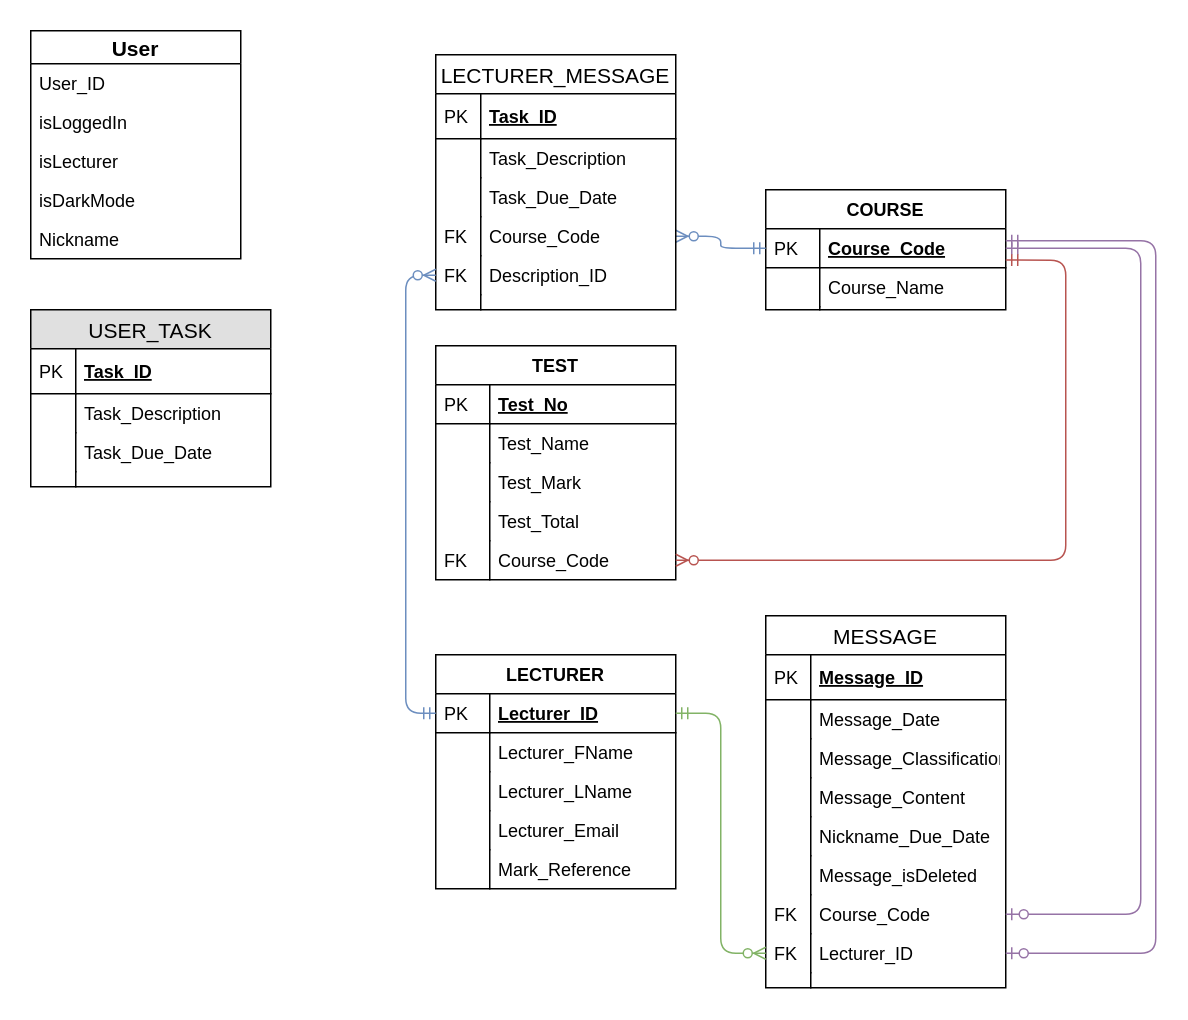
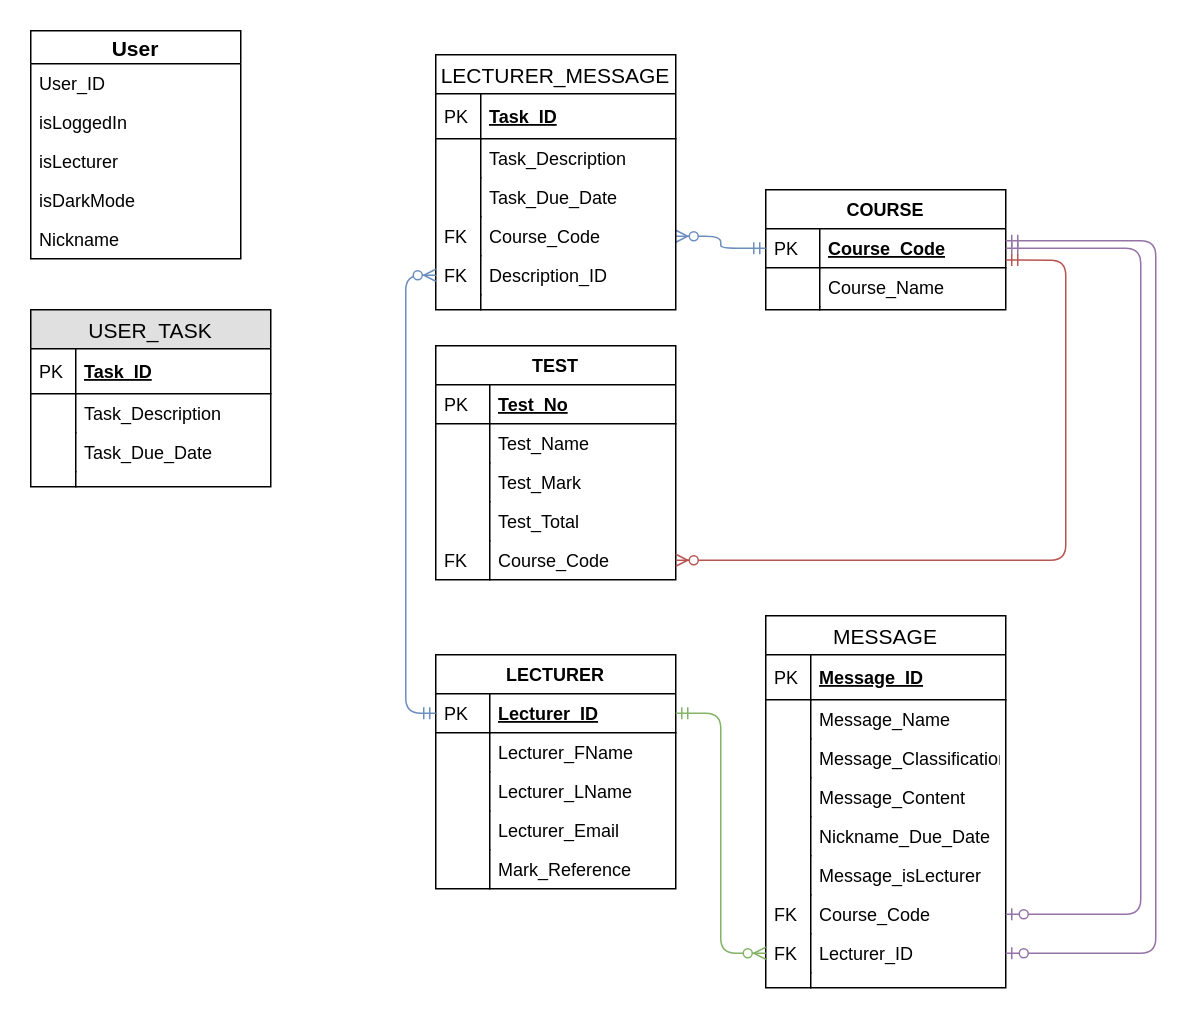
node "Message_Date": label "Message_Date" -> "Message_Name"
node "Message_isDeleted": label "Message_isDeleted" -> "Message_isLecturer"
